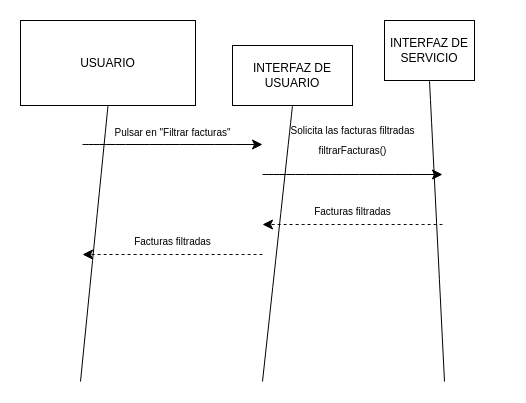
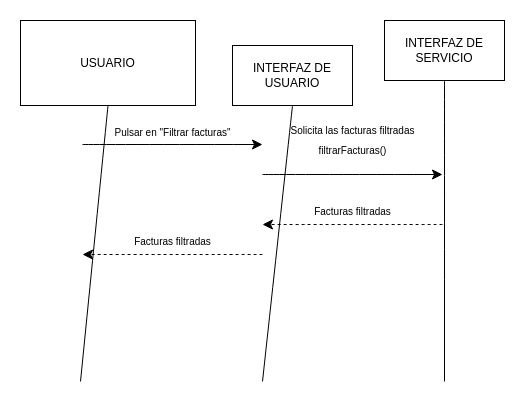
node "INTERFAZ DE SERVICIO": size 90x60 -> 120x60
